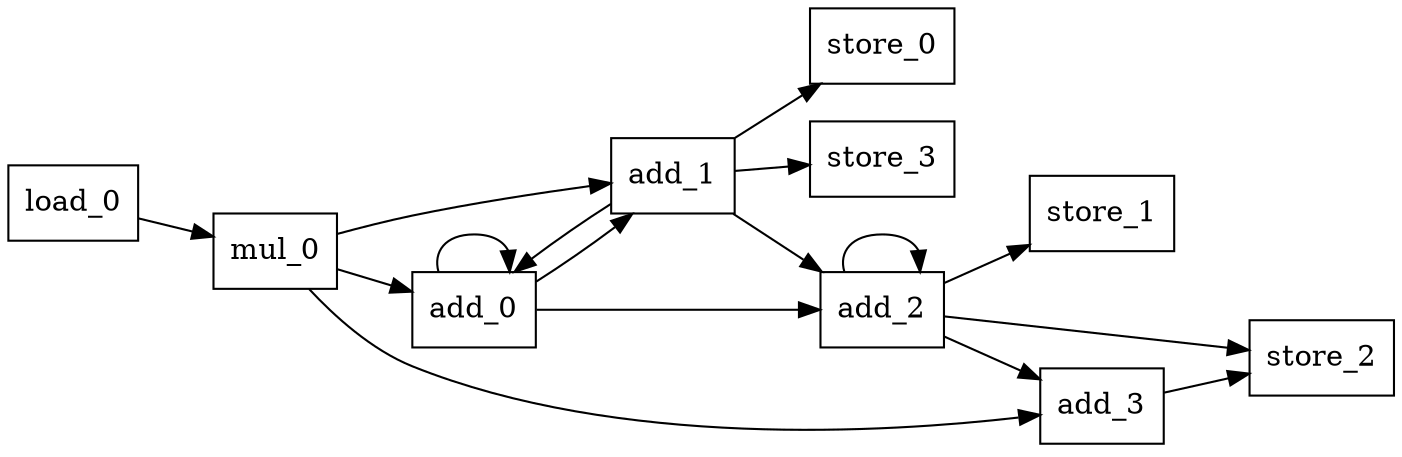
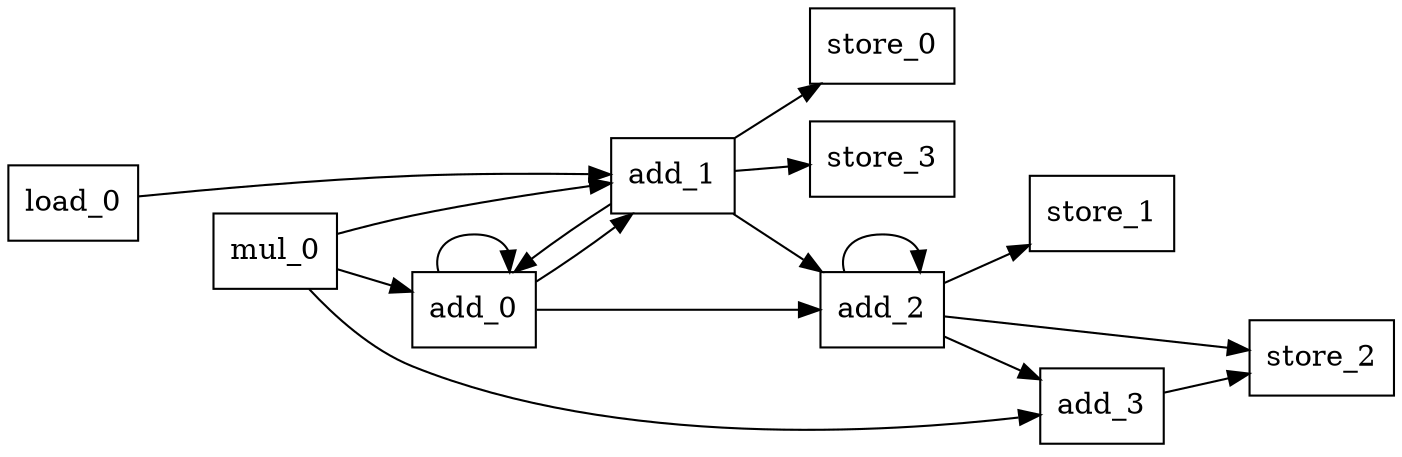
edge "load_0" -> "mul_0": now "load_0" -> "add_1"
